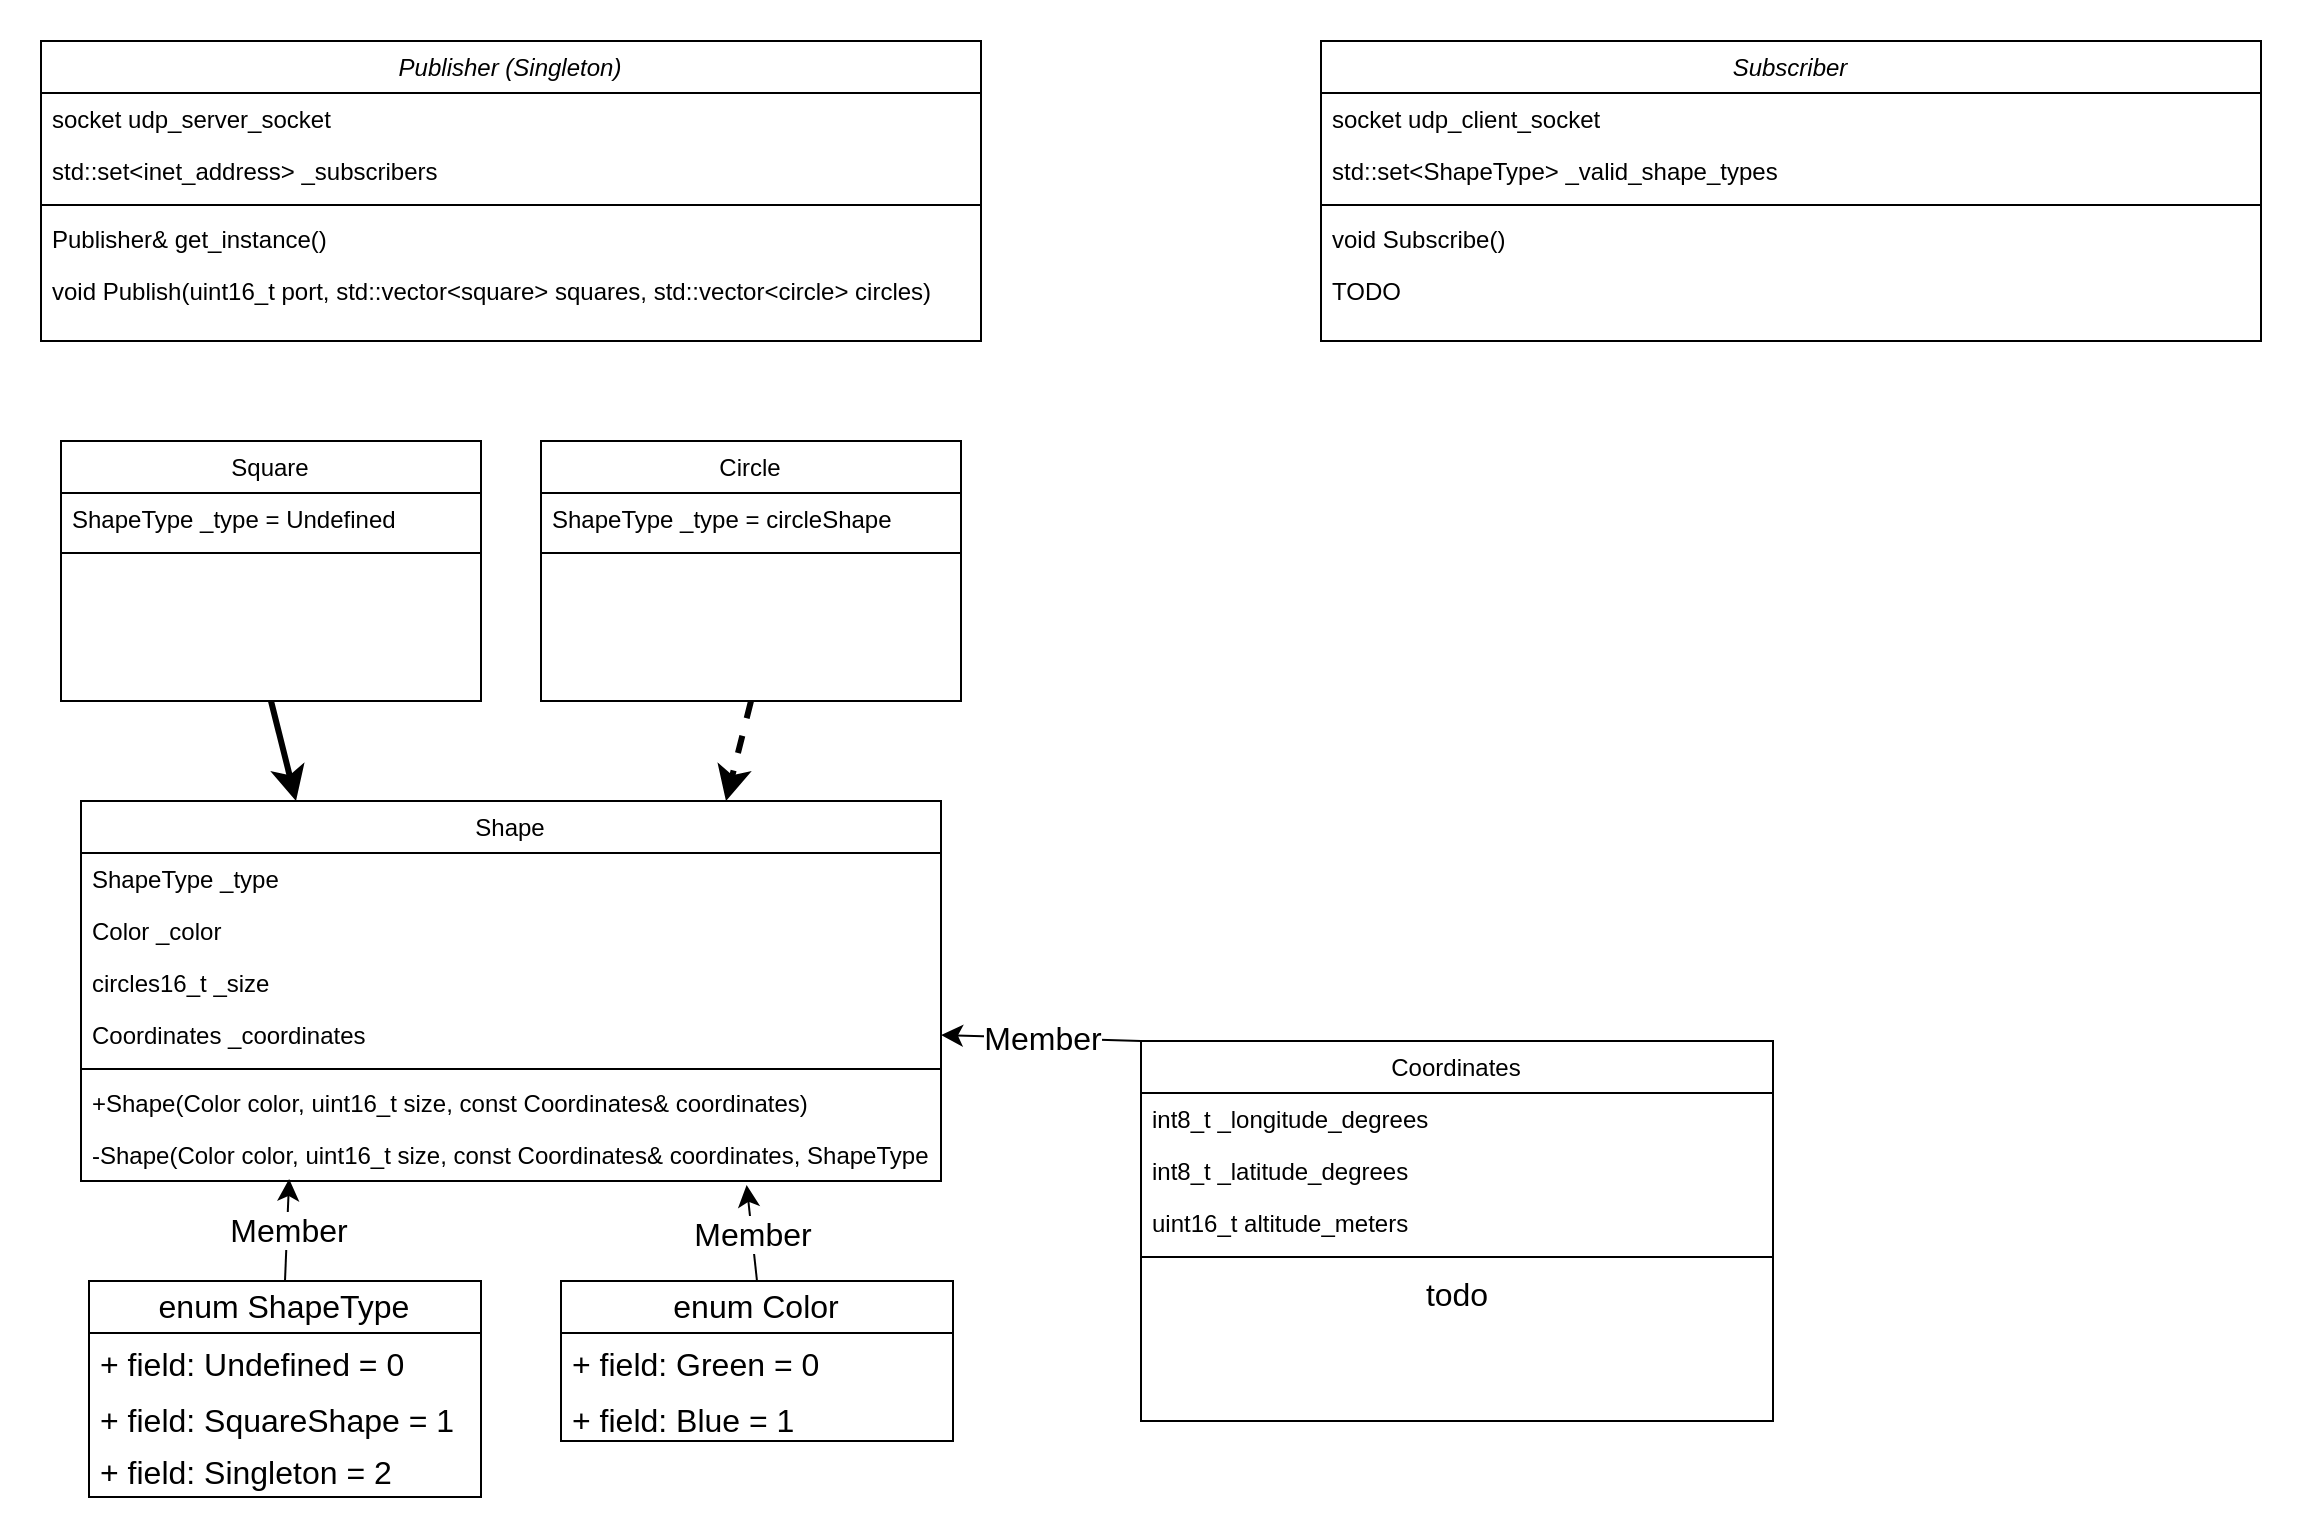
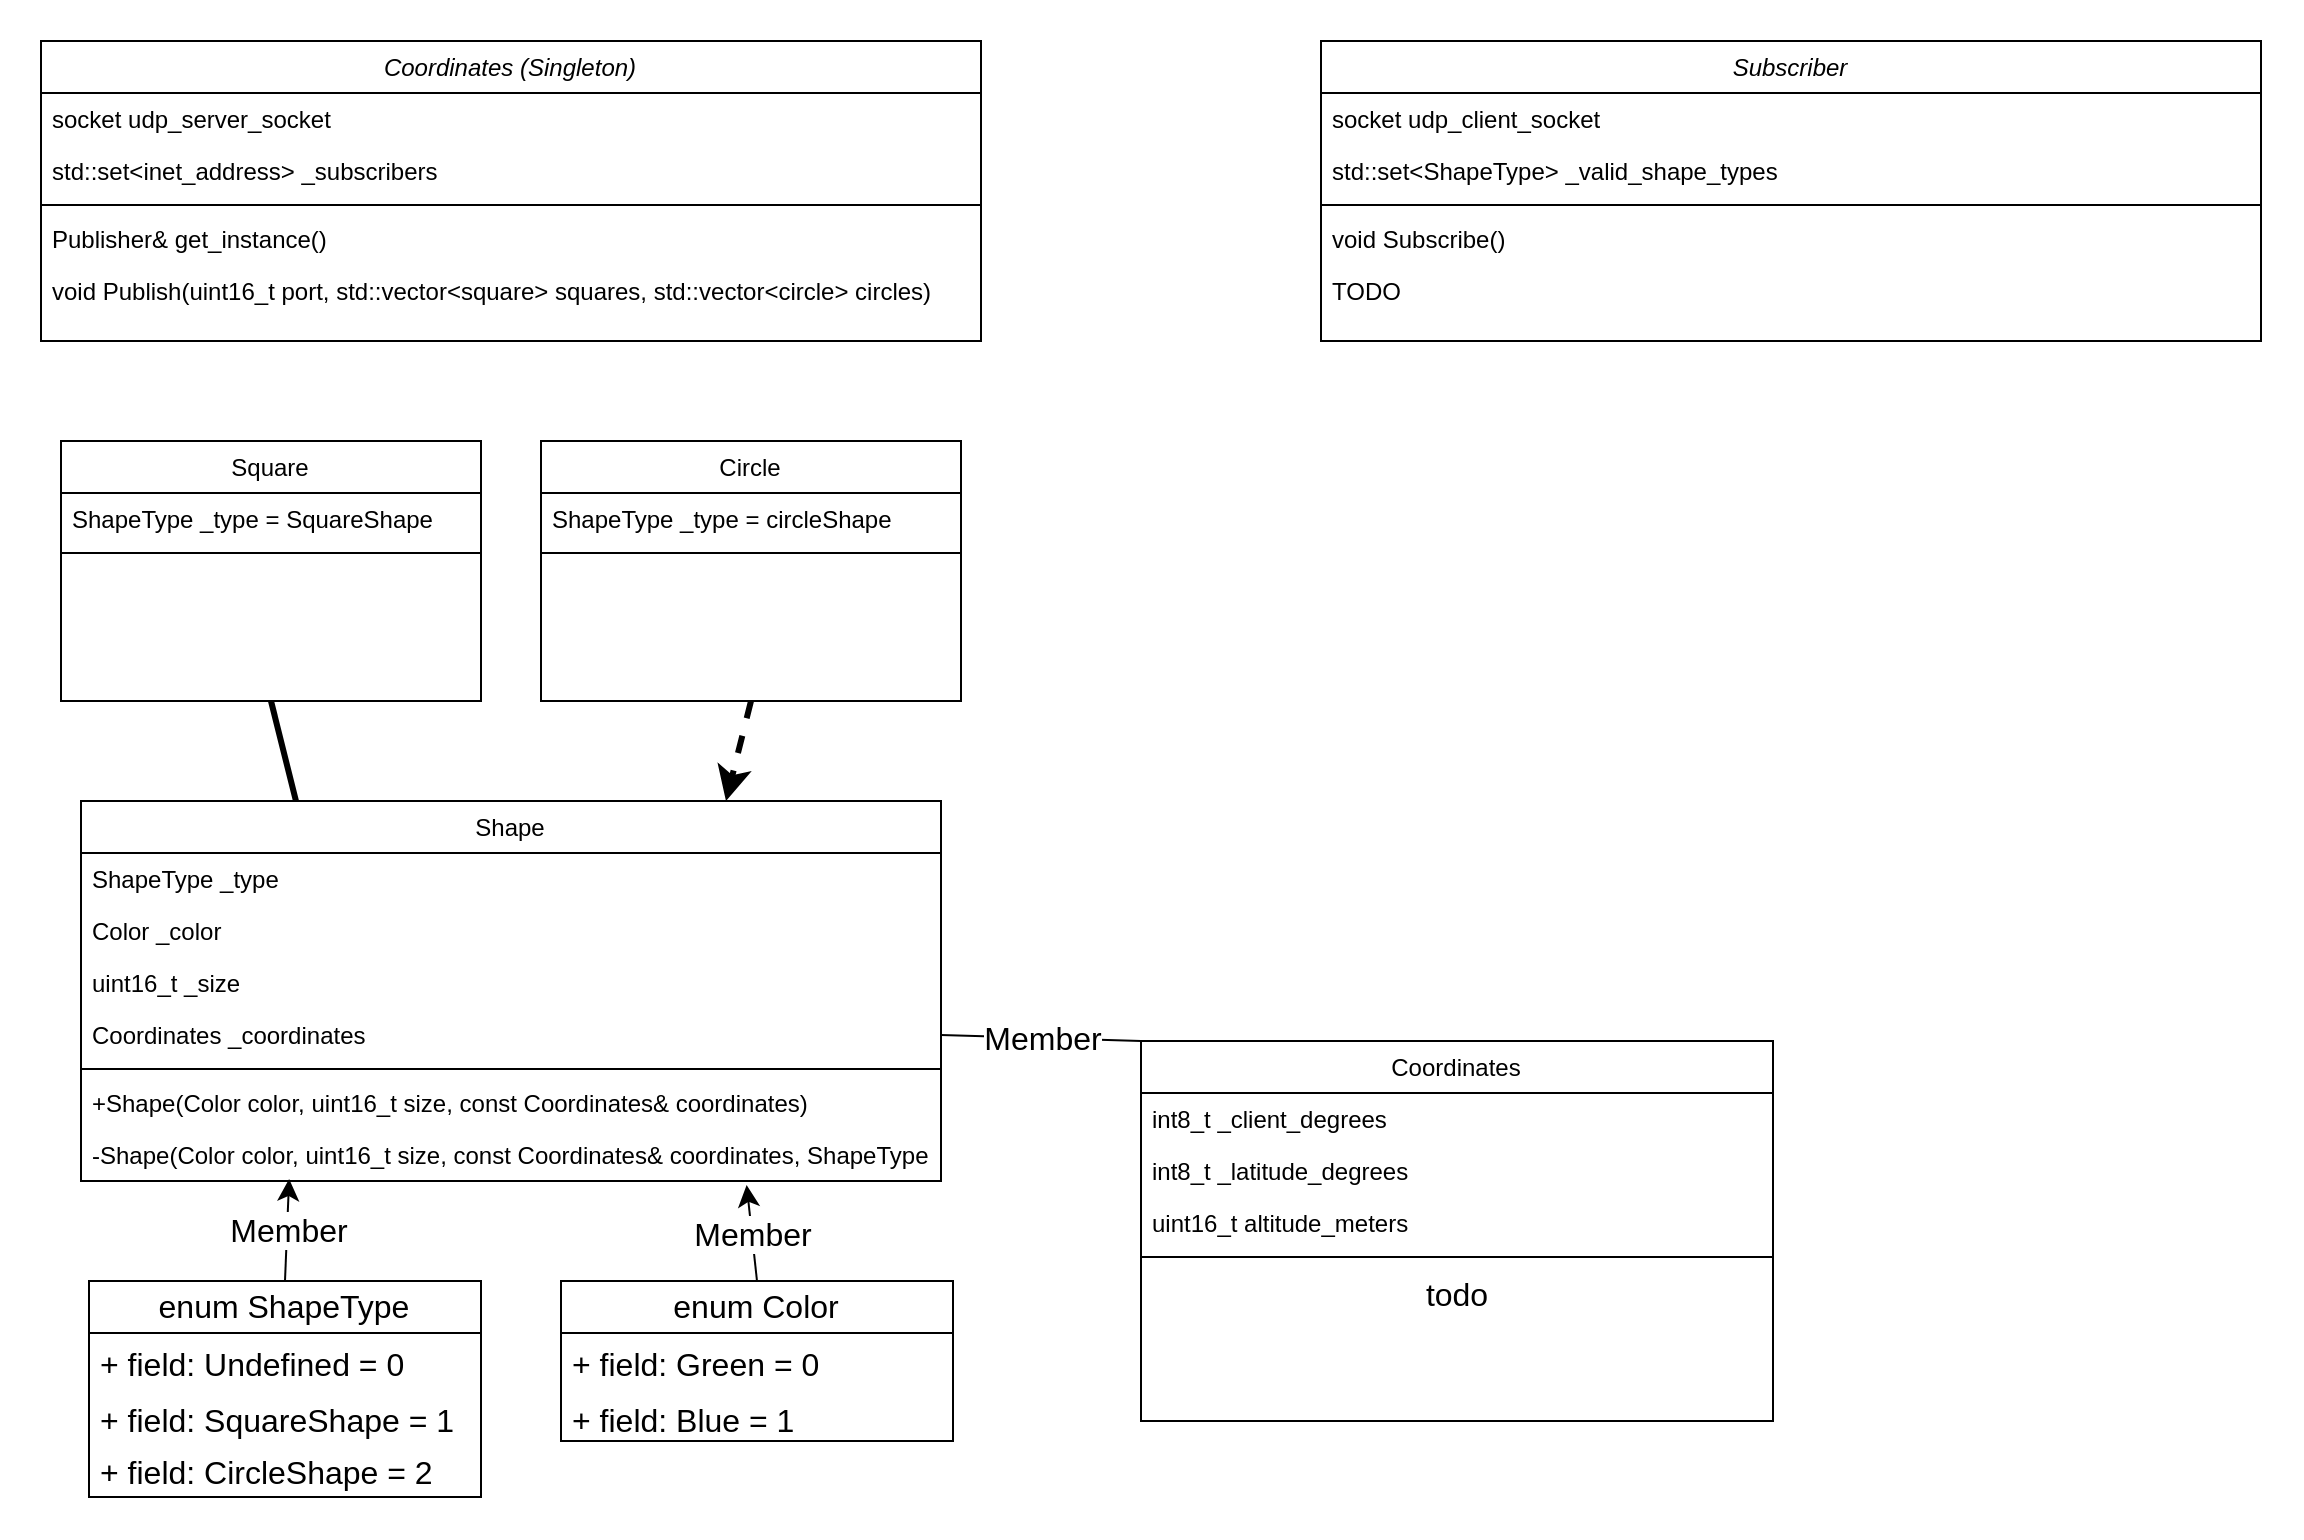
node "Publisher (Singleton)": label "Publisher (Singleton)" -> "Coordinates (Singleton)"
node "ShapeType _type = Undefined": label "ShapeType _type = Undefined" -> "ShapeType _type = SquareShape"
edge "Square" -> "Shape": arrowhead classic -> none
node "circles16_t _size": label "circles16_t _size" -> "uint16_t _size"
edge "Coordinates" -> "Coordinates _coordinates": arrowhead classic -> none
node "int8_t _longitude_degrees": label "int8_t _longitude_degrees" -> "int8_t _client_degrees"
node "+ field: Singleton = 2": label "+ field: Singleton = 2" -> "+ field: CircleShape = 2"
